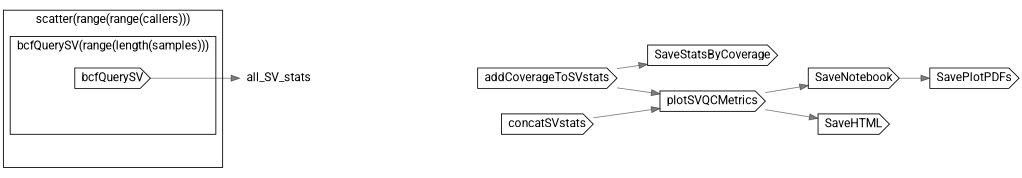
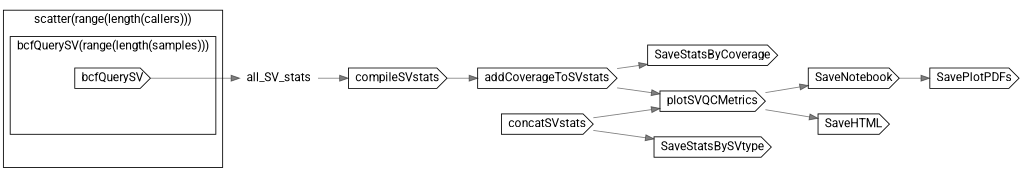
cluster "scatter(range(range(callers)))": label "scatter(range(range(callers)))" -> "scatter(range(length(callers)))"
node "compileSVstats": added
node "SaveStatsBySVtype": added
